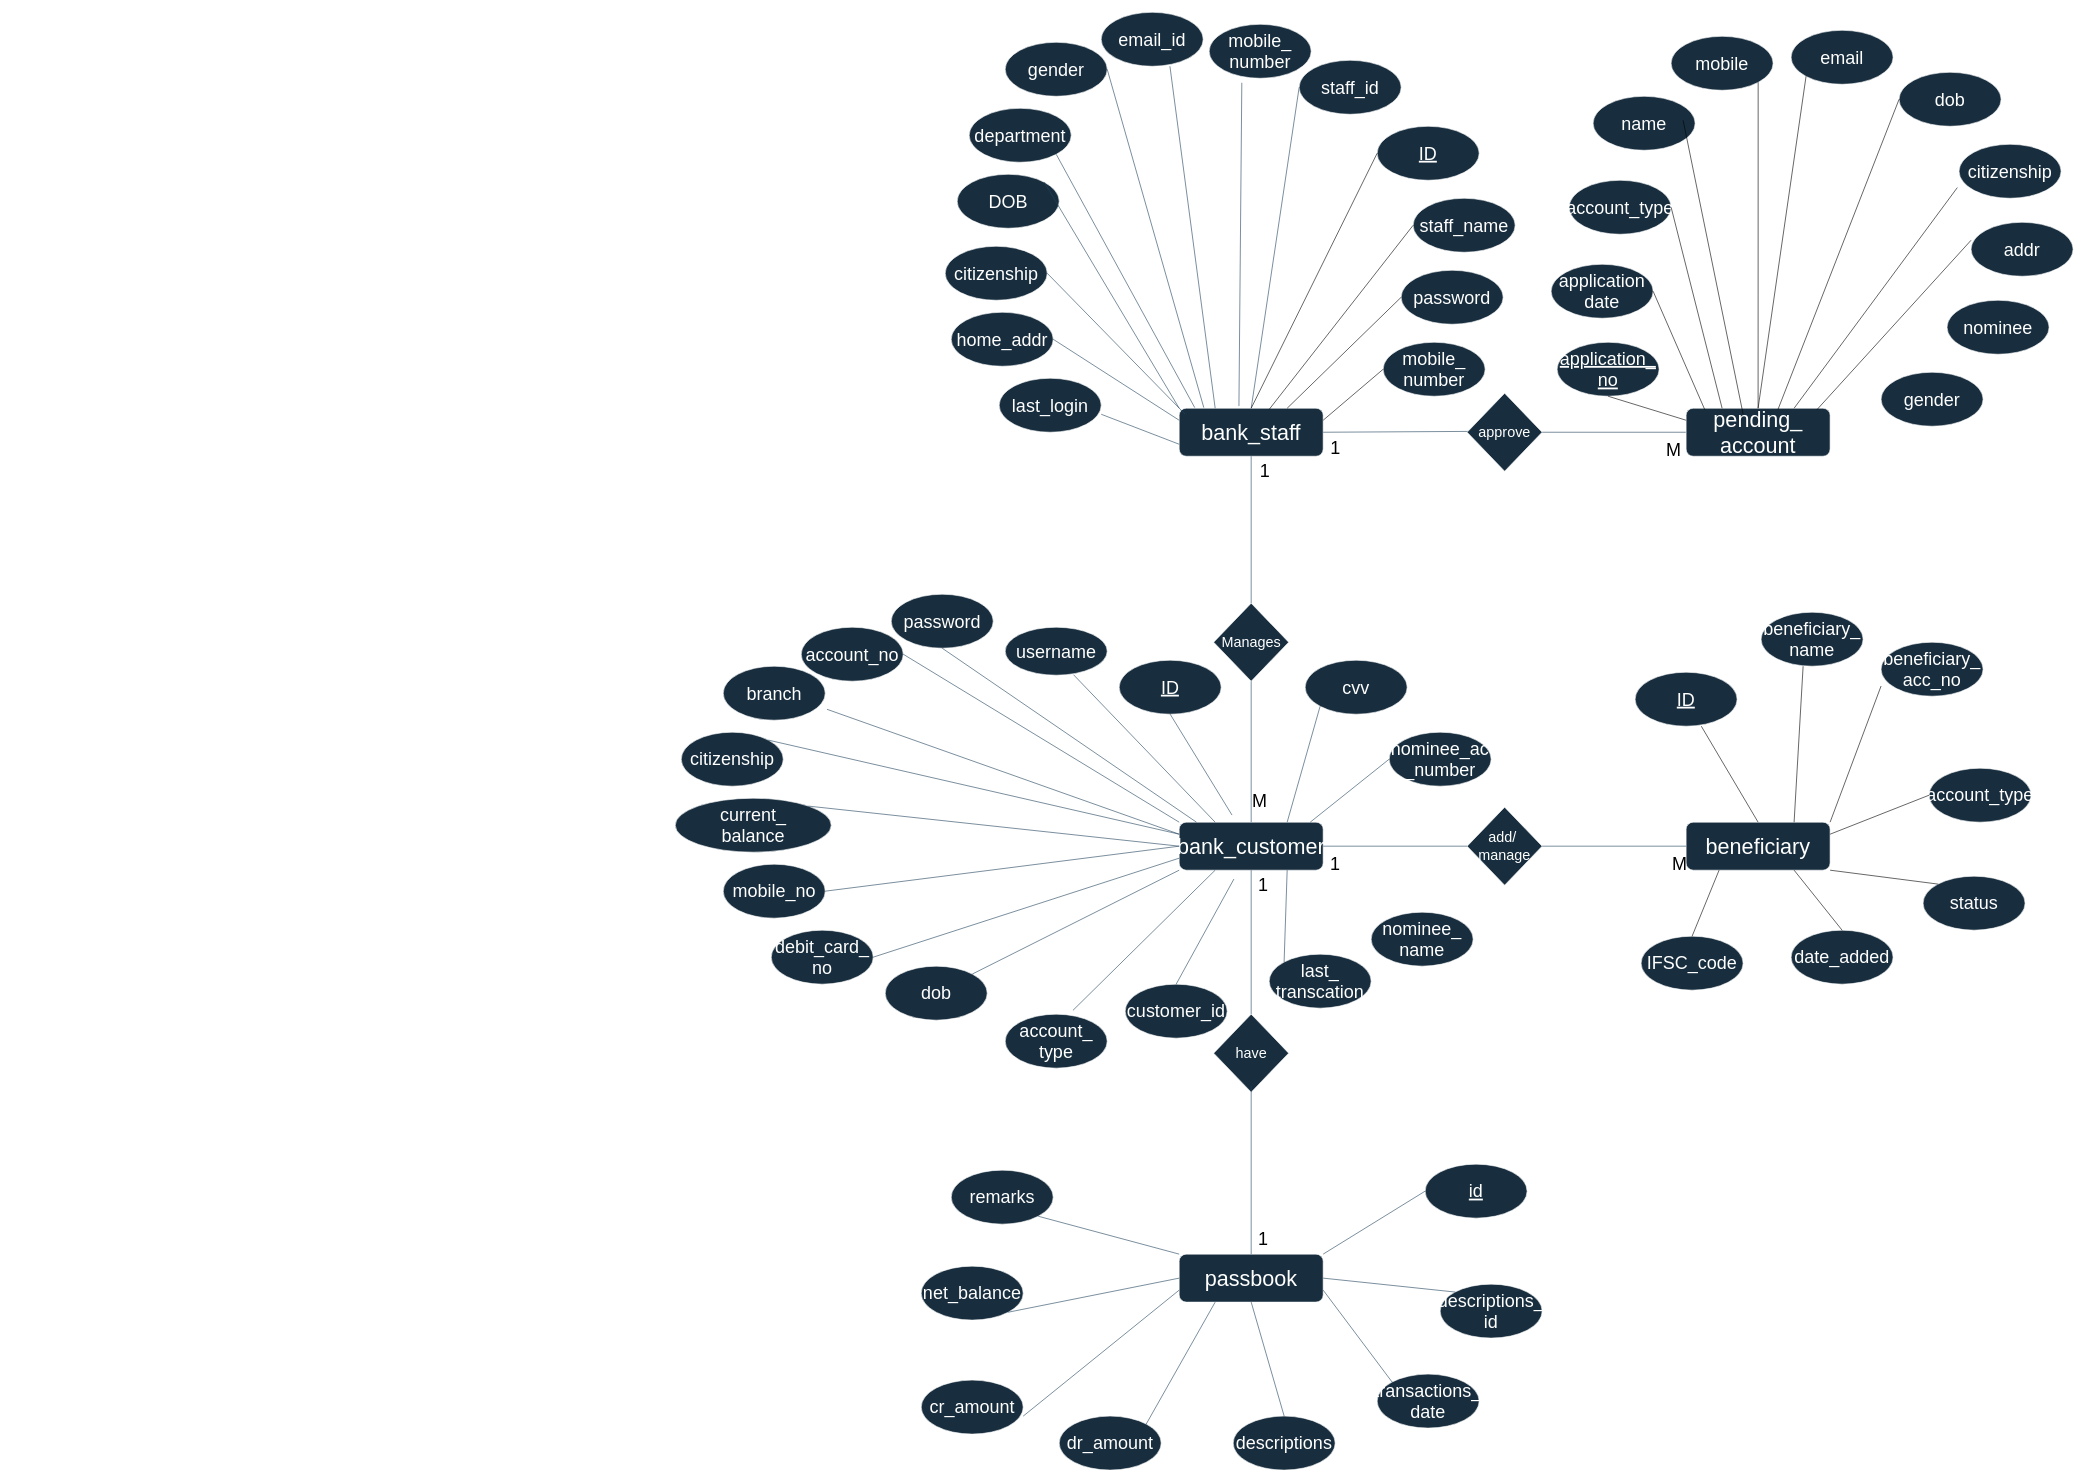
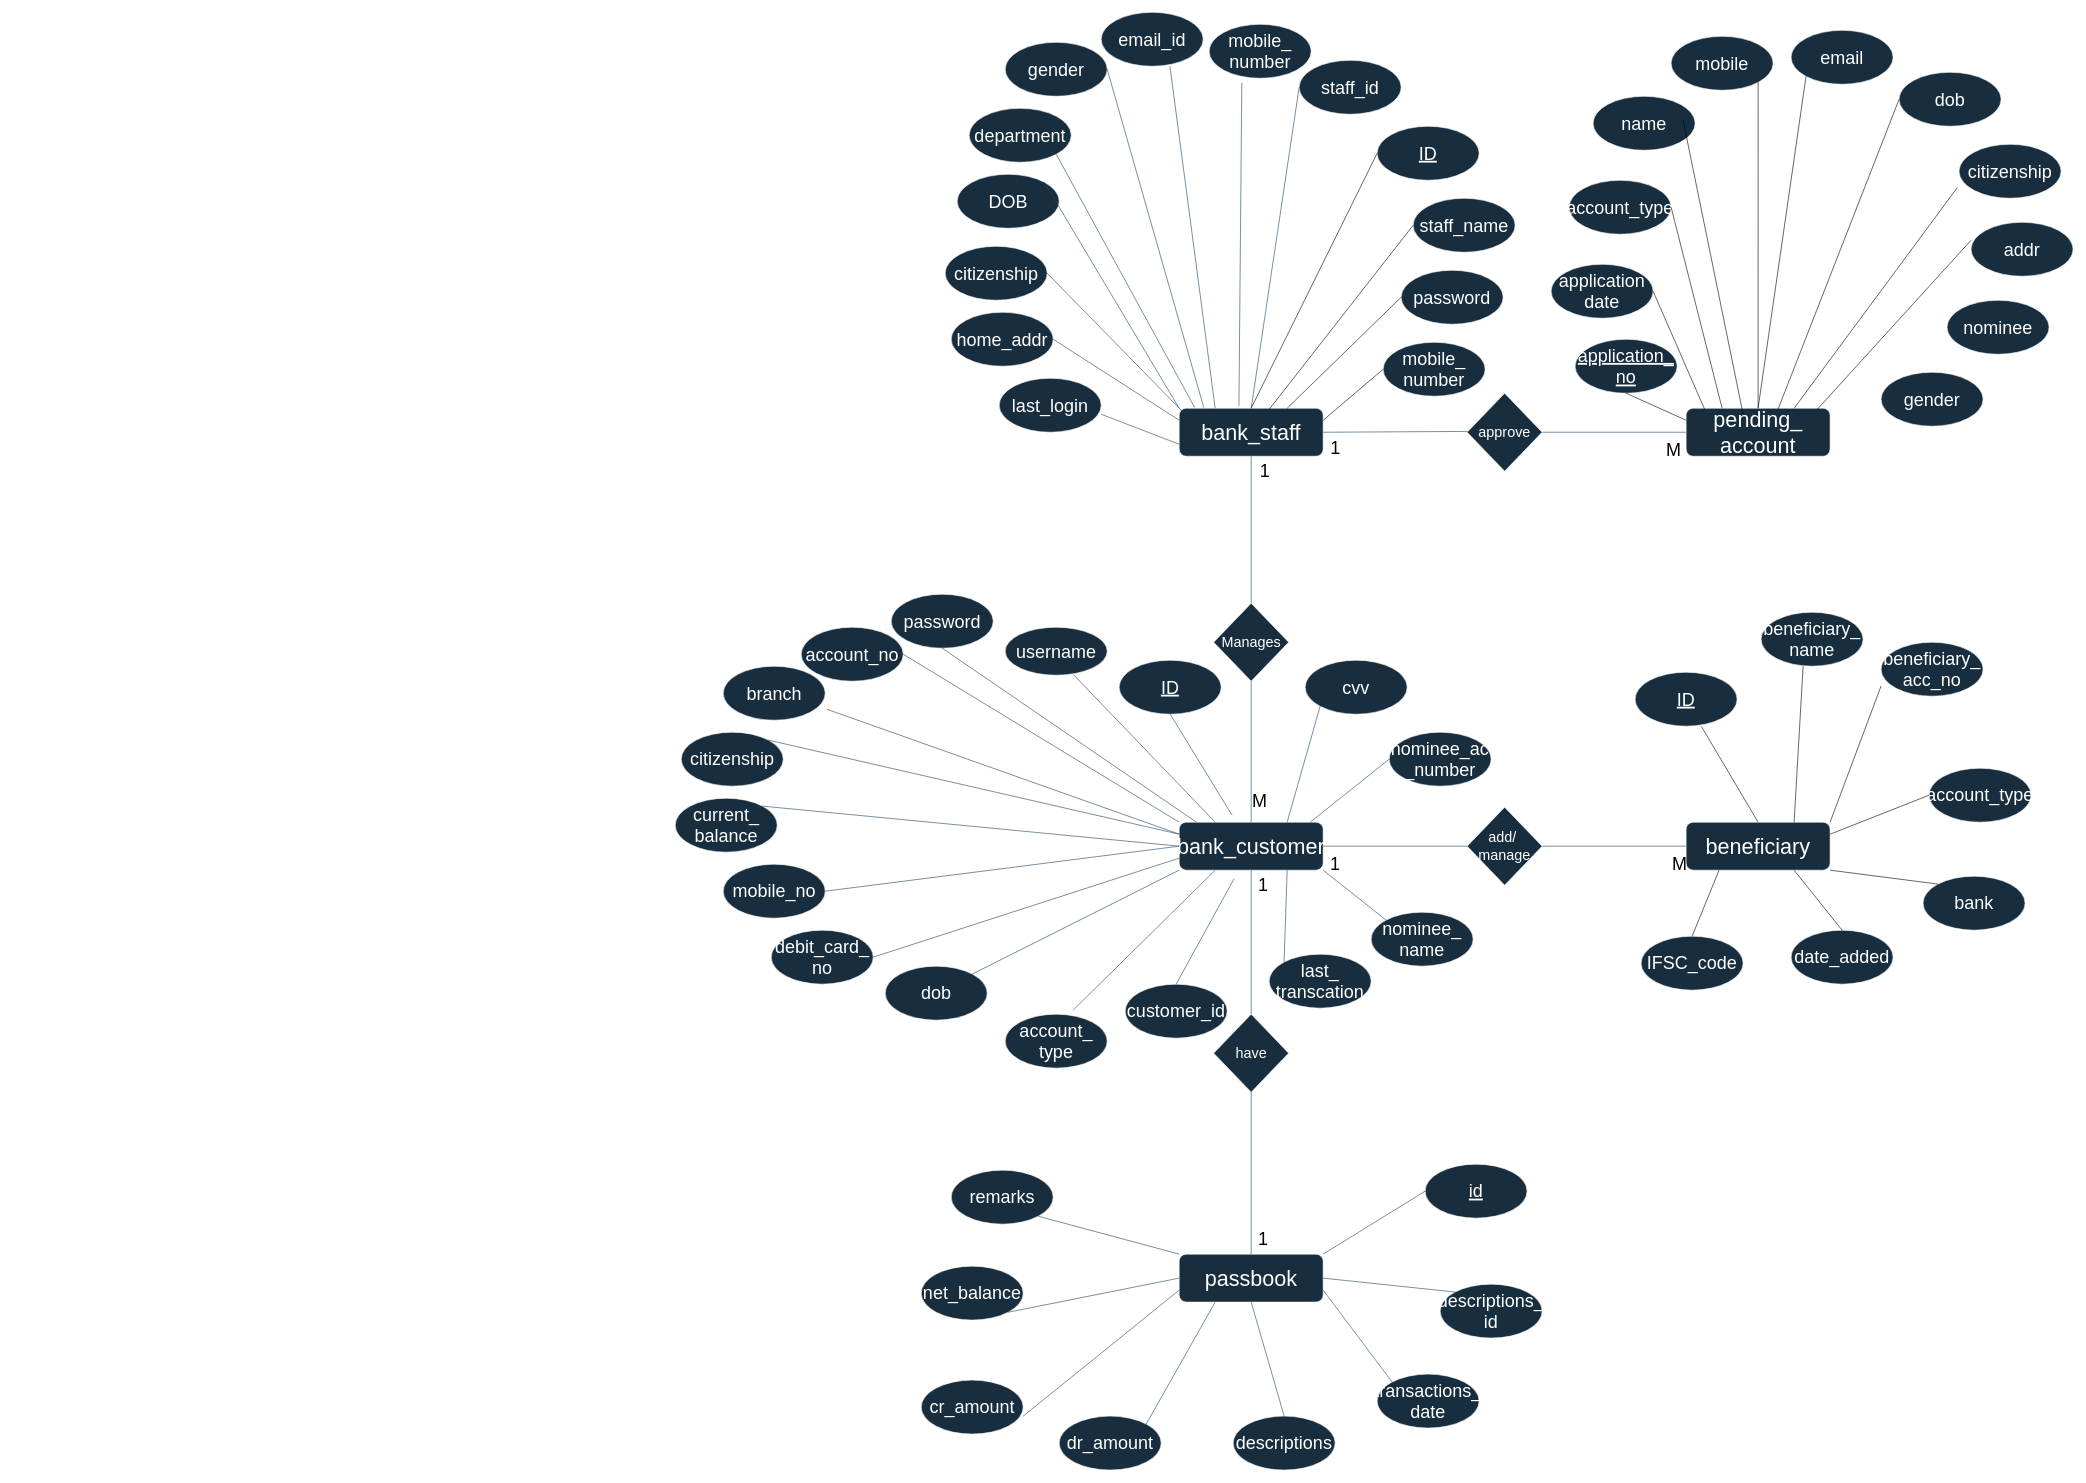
node "application_ no": moved (1608, 369) -> (1626, 366)
node "current_ balance": size 156x54 -> 102x54
edge "bank_customer" -- "nominee_ name": added
node "status": label "status" -> "bank"
